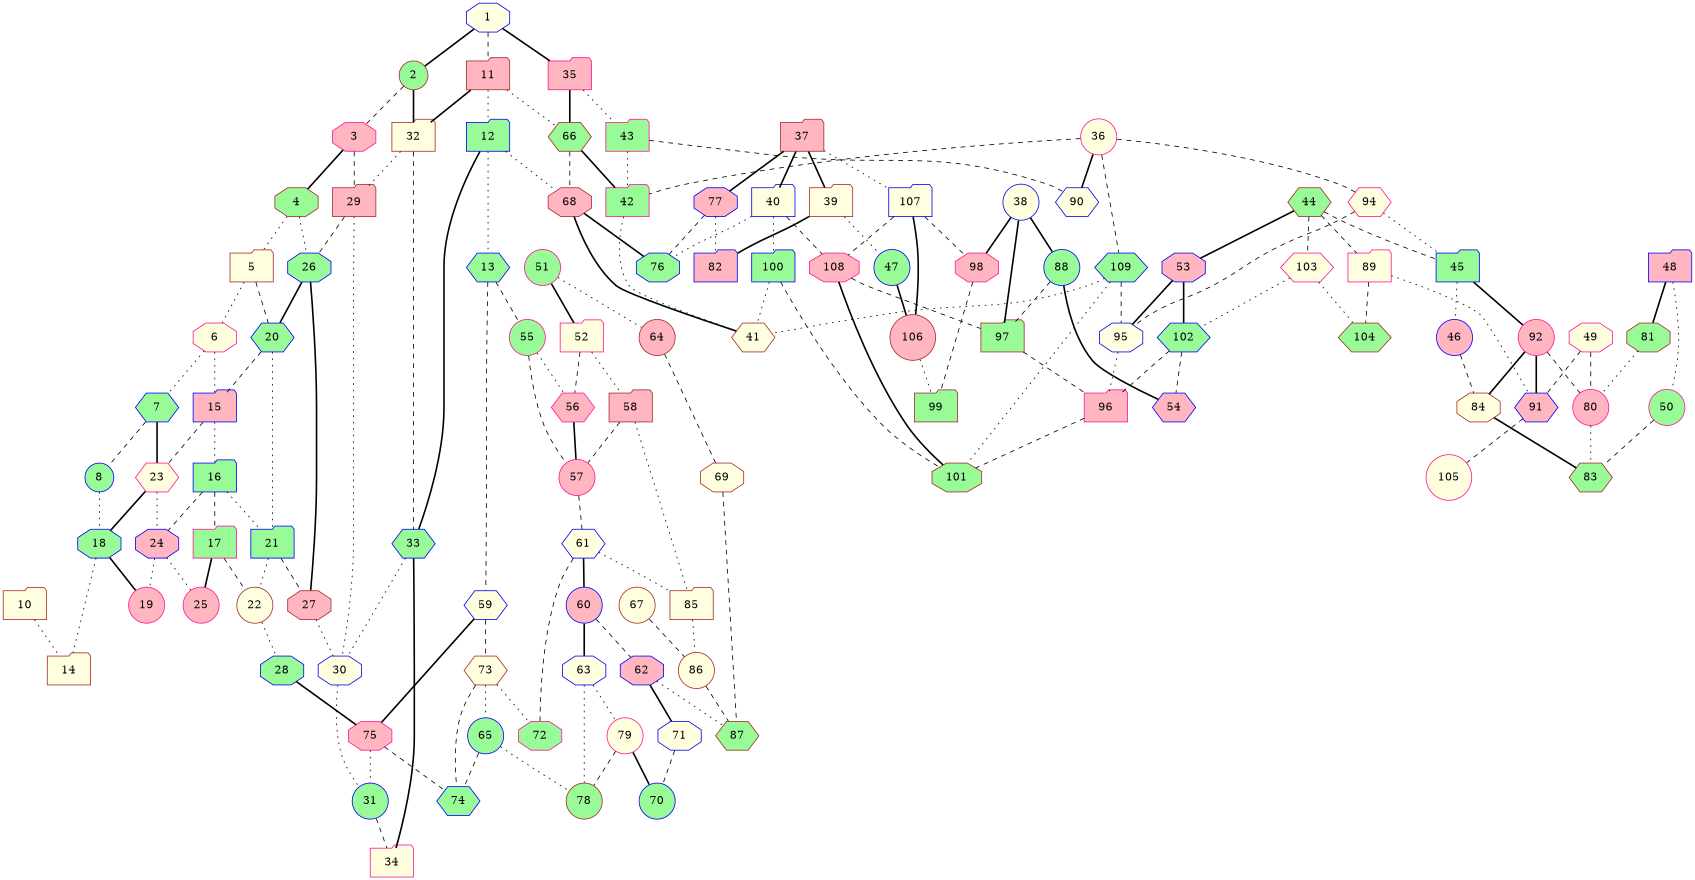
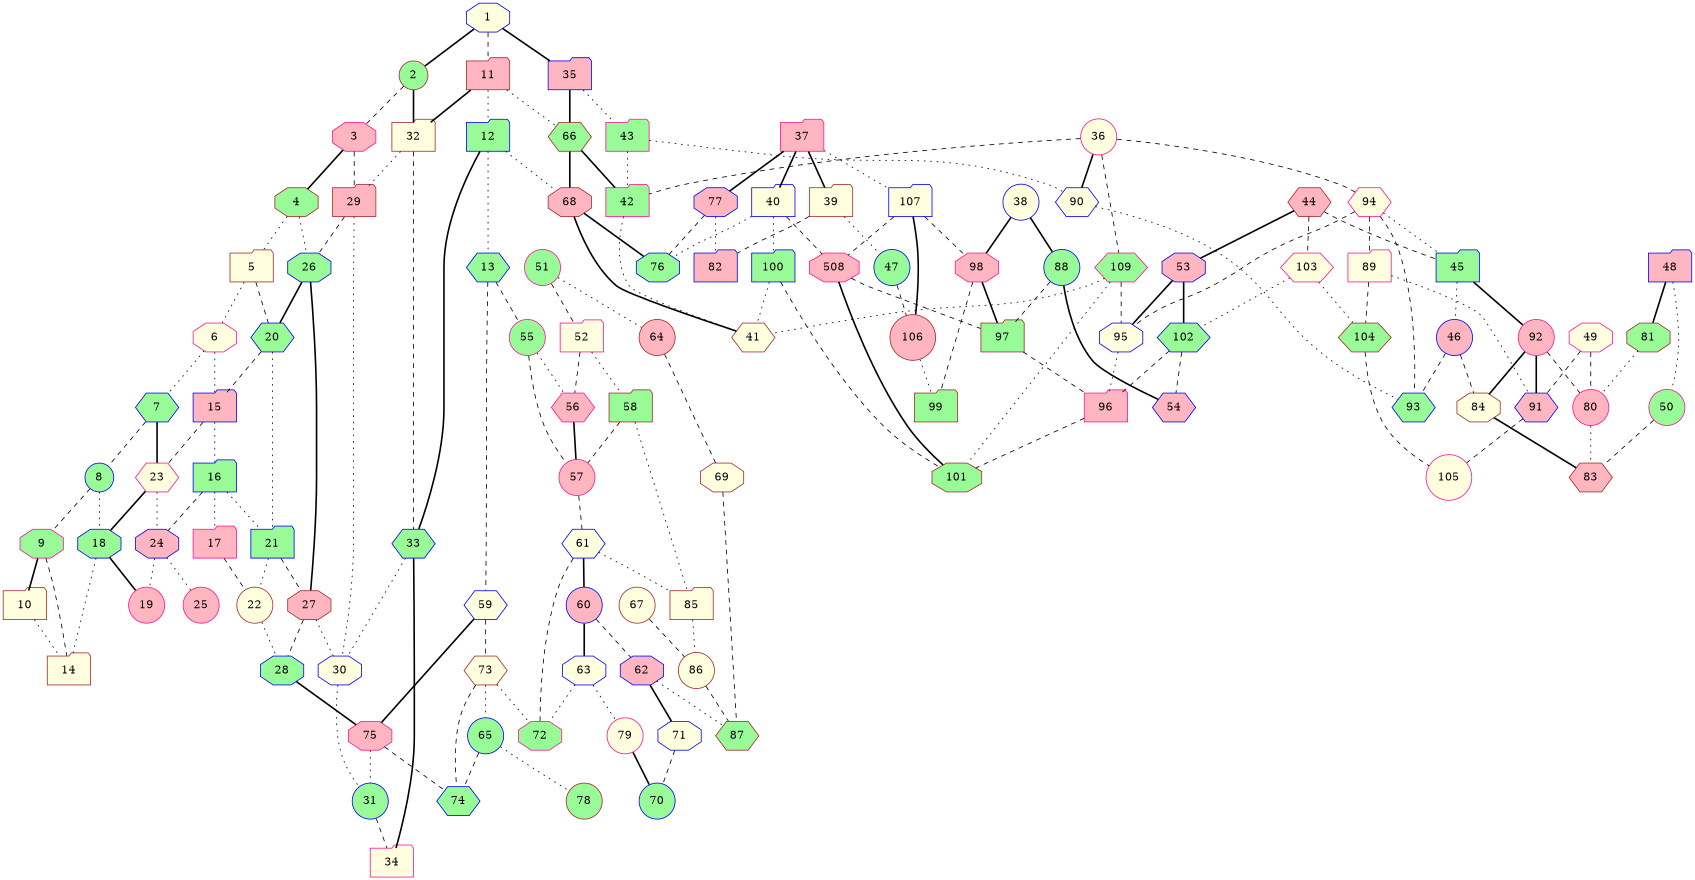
node "35": color deeppink -> blue
node "37": color brown -> deeppink
edge "43" -- "90": style dashed -> dotted
edge "66" -- "68": style dashed -> bold
node "44": fillcolor palegreen -> lightpink
edge "39" -- "82": style bold -> dashed
edge "44" -- "89": now "94" -- "89"
node "108": label "108" -> "508"
node "109": color blue -> deeppink
edge "38" -- "97": now "98" -- "97"
edge "51" -- "52": style bold -> dashed
edge "47" -- "106": style bold -> dashed
node "58": fillcolor lightpink -> palegreen
node "93": added
edge "104" -- "105": added
node "83": fillcolor palegreen -> lightpink
edge "16" -- "17": style dashed -> dotted
node "9": added
node "17": fillcolor palegreen -> lightpink
edge "17" -- "25": removed
edge "27" -- "28": added
edge "63" -- "78": now "63" -- "72"
edge "79" -- "78": removed
